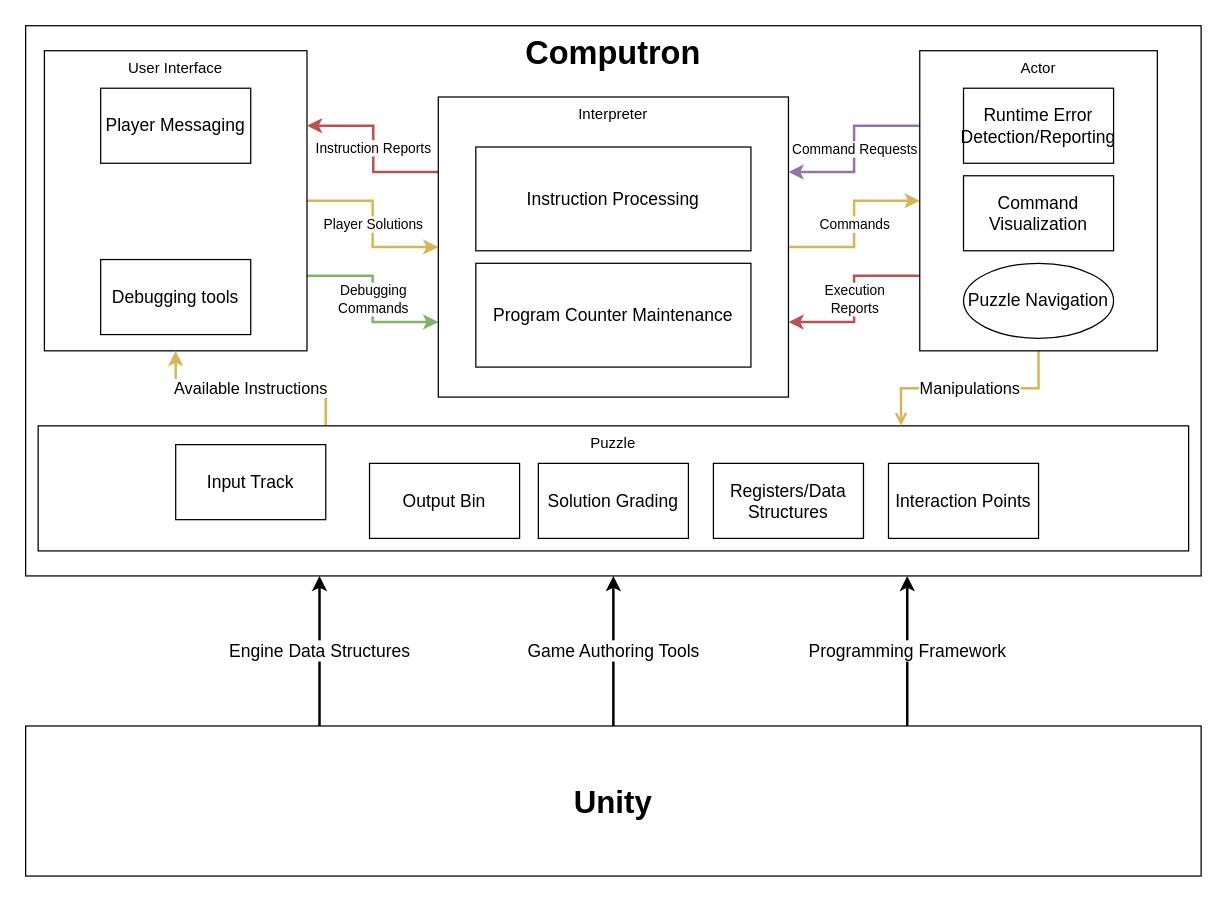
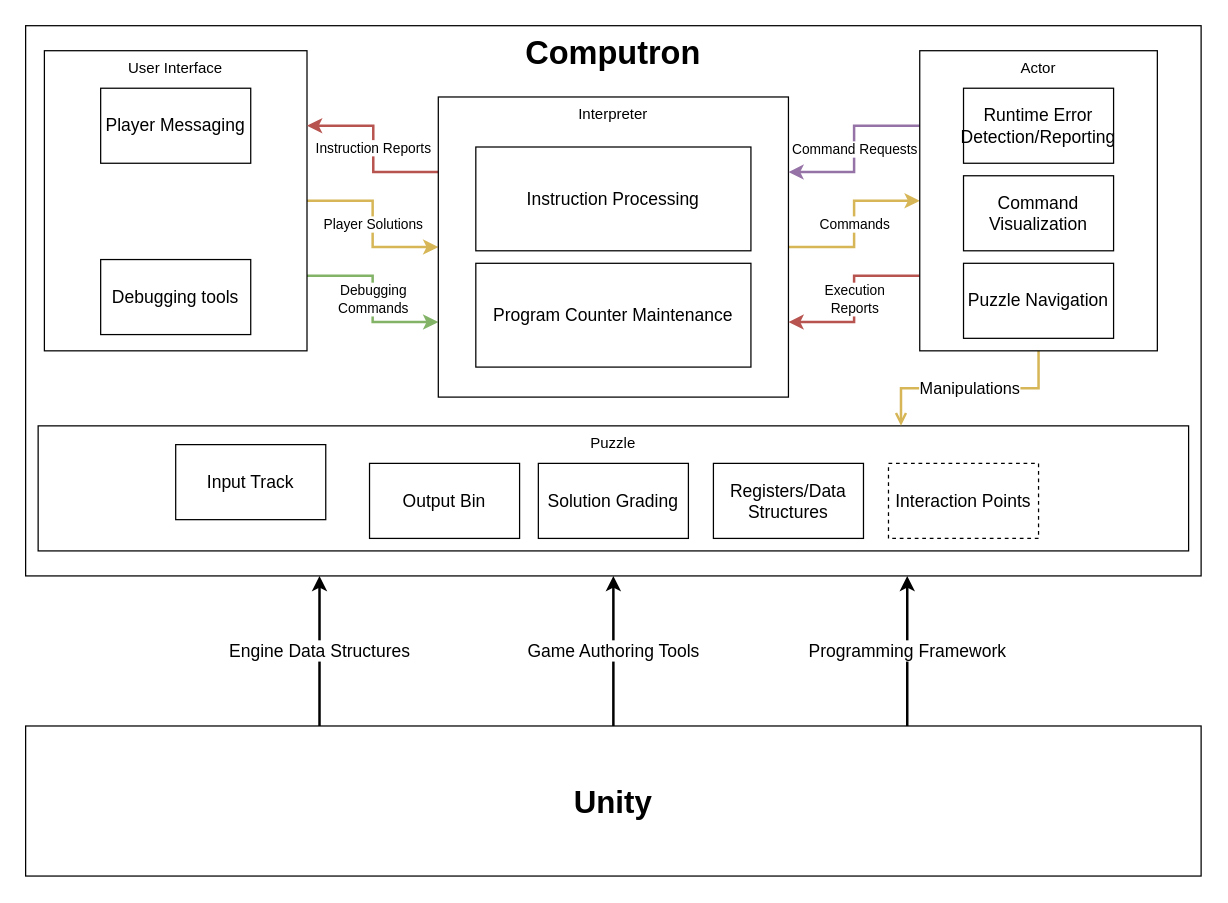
node "Puzzle Navigation": shape ellipse -> rectangle
edge "Puzzle" -> "User Interface": removed, label "Available Instructions"
node "Interaction Points": style solid -> dashed
